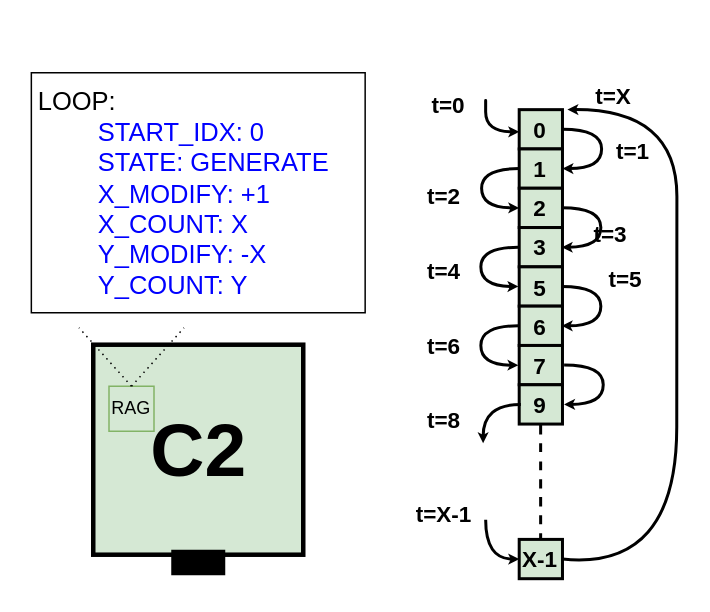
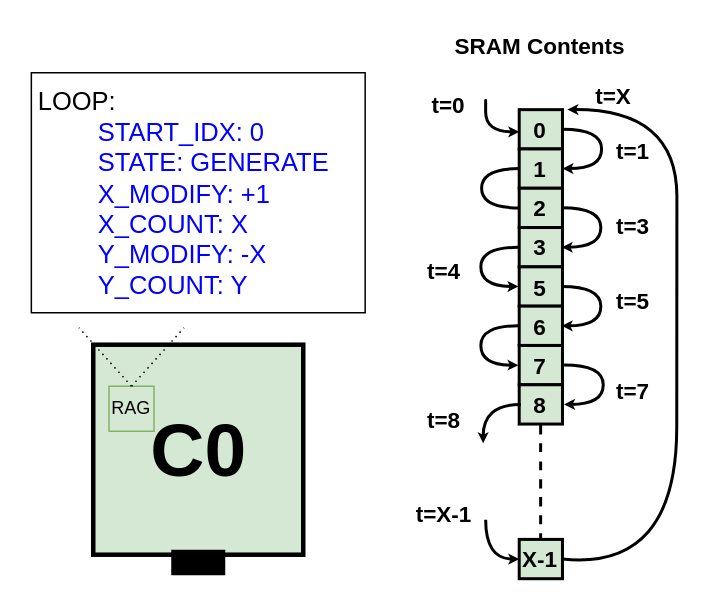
node "SRAM Contents": added
node "t=2": removed
edge "1" -> "2": arrowhead classic -> none
node "t=3": moved (610, 233) -> (633, 226)
node "t=5": moved (625, 278) -> (633, 301)
node "t=6": removed
node "t=7": added
node "9": label "9" -> "8"
node "C2": label "C2" -> "C0"
